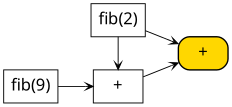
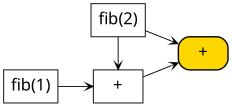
node "fib(9)": label "fib(9)" -> "fib(1)"
